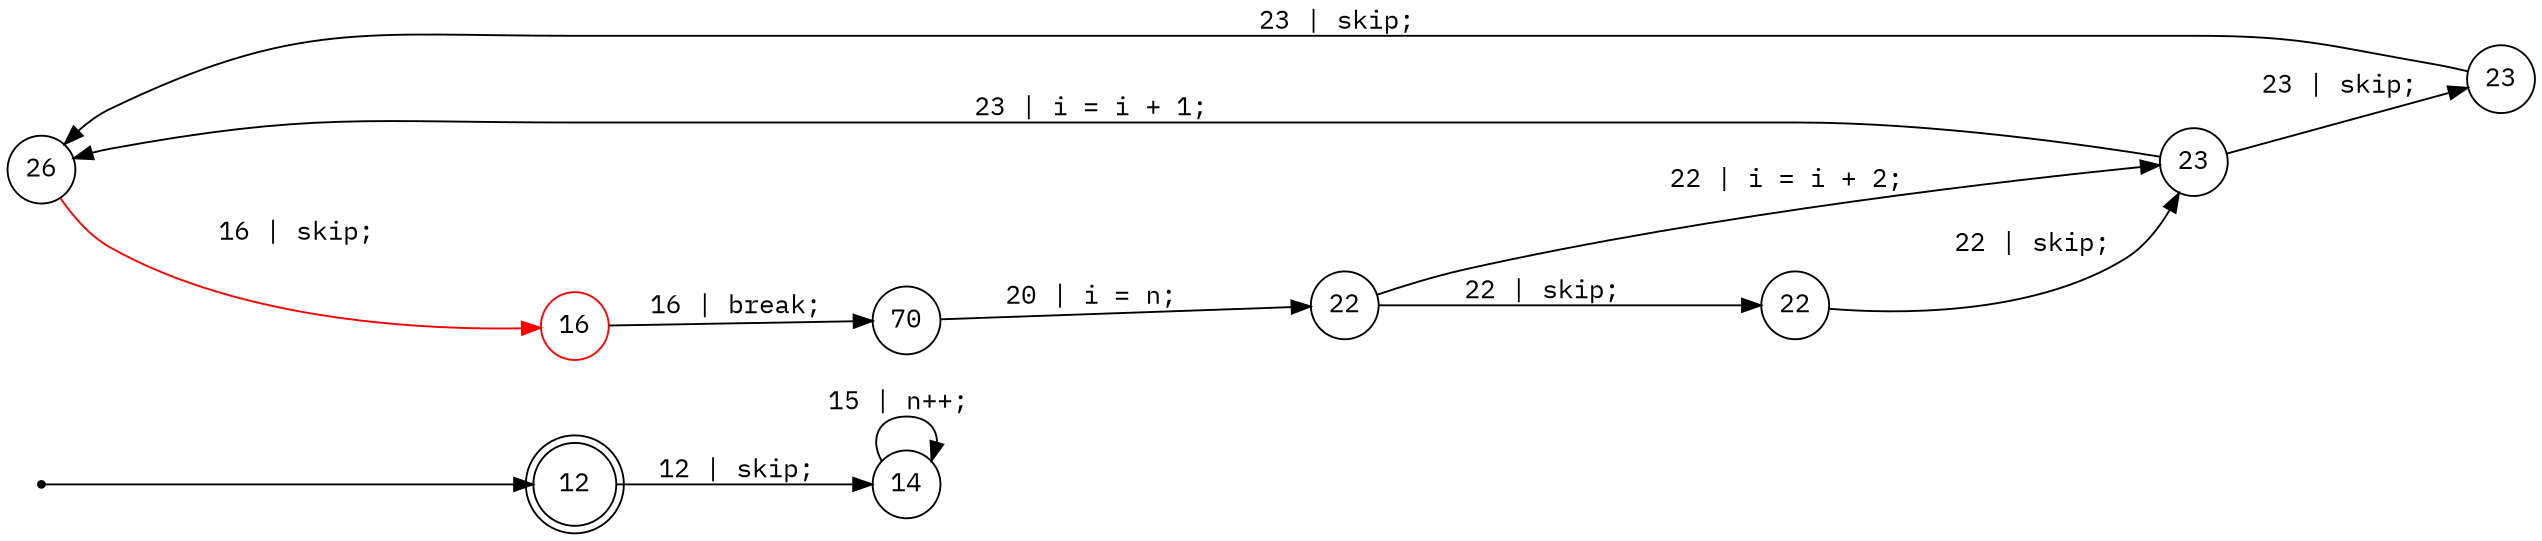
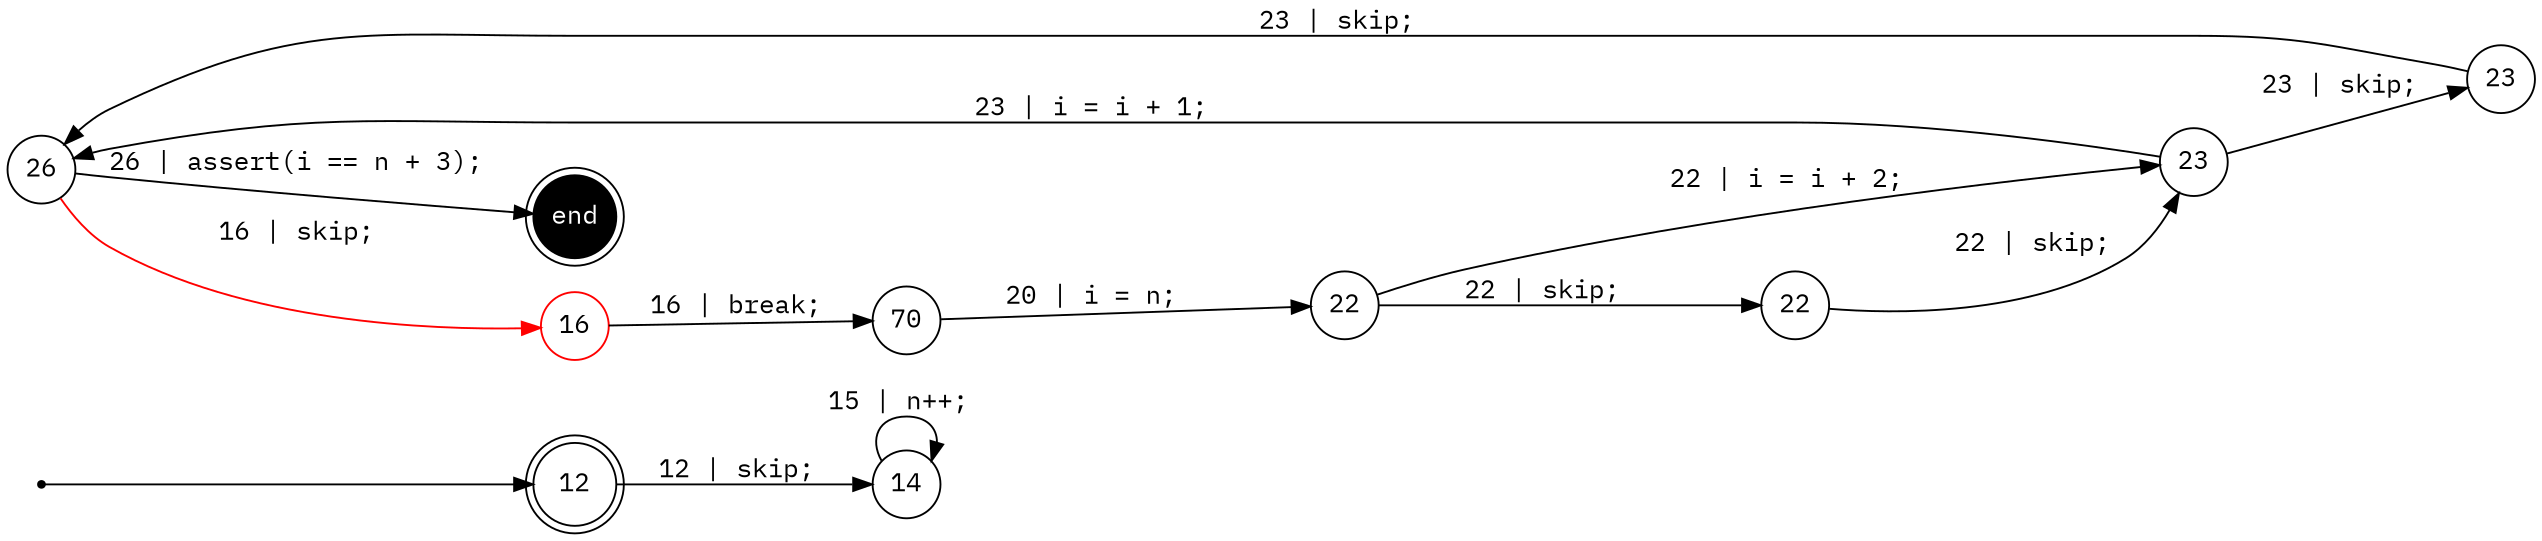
node "end": added
